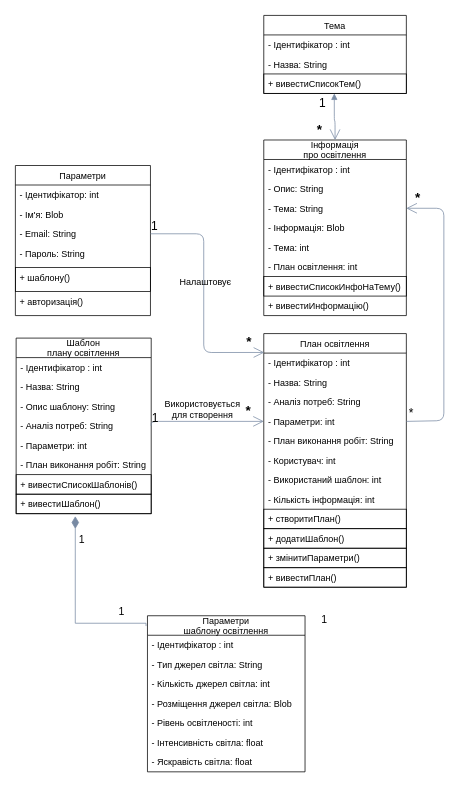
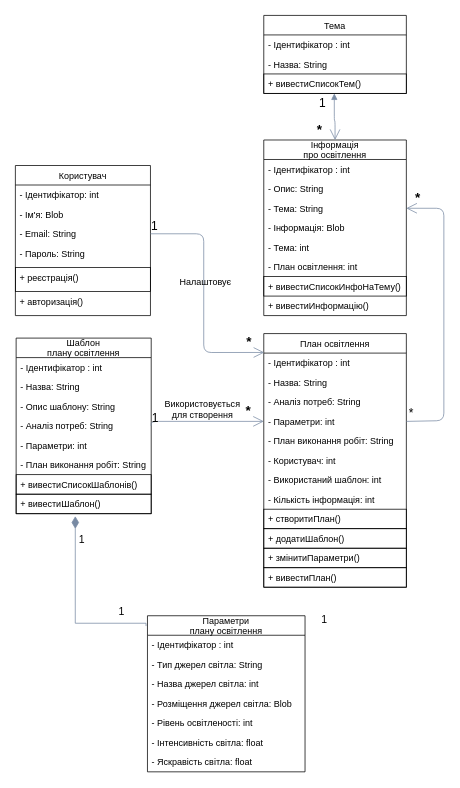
node "Параметри": label "Параметри" -> "Користувач"
node "+ шаблону()": label "+ шаблону()" -> "+ реєстрація()"
node "Параметри шаблону освітлення": label "Параметри шаблону освітлення" -> "Параметри плану освітлення"
node "- Кількість джерел світла: int": label "- Кількість джерел світла: int" -> "- Назва джерел світла: int"
